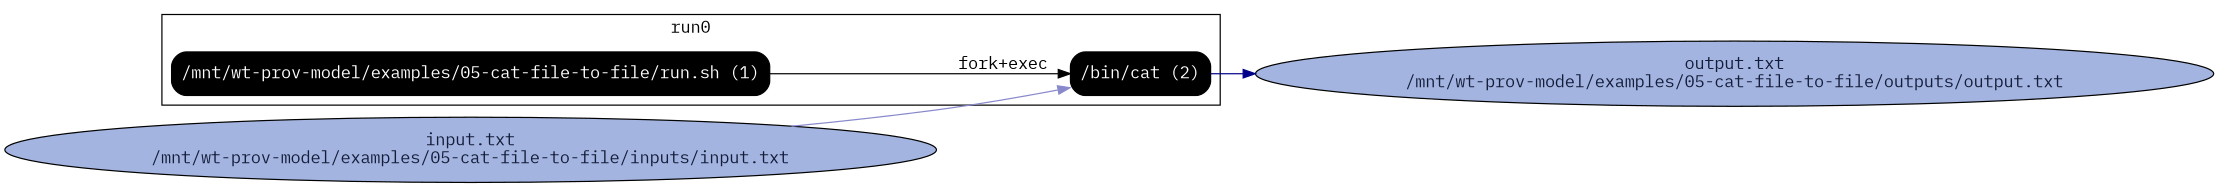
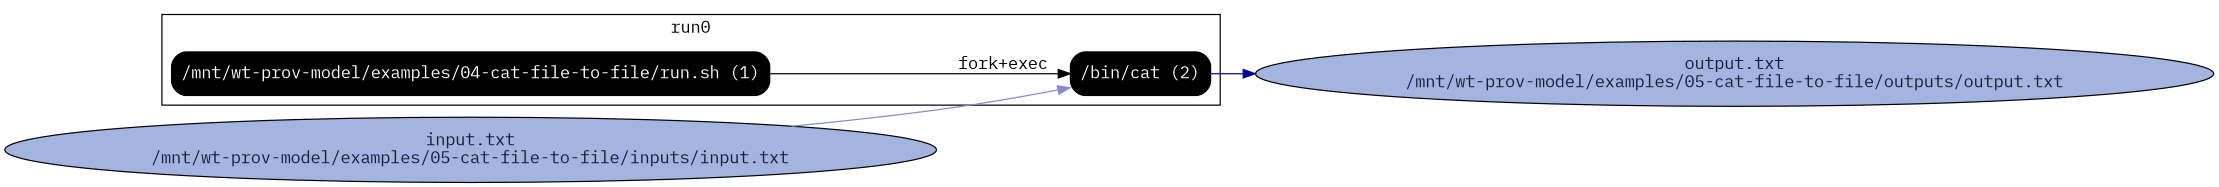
node "/mnt/wt-prov-model/examples/05-cat-file-to-file/run.sh (1)": label "/mnt/wt-prov-model/examples/05-cat-file-to-file/run.sh (1)" -> "/mnt/wt-prov-model/examples/04-cat-file-to-file/run.sh (1)"
